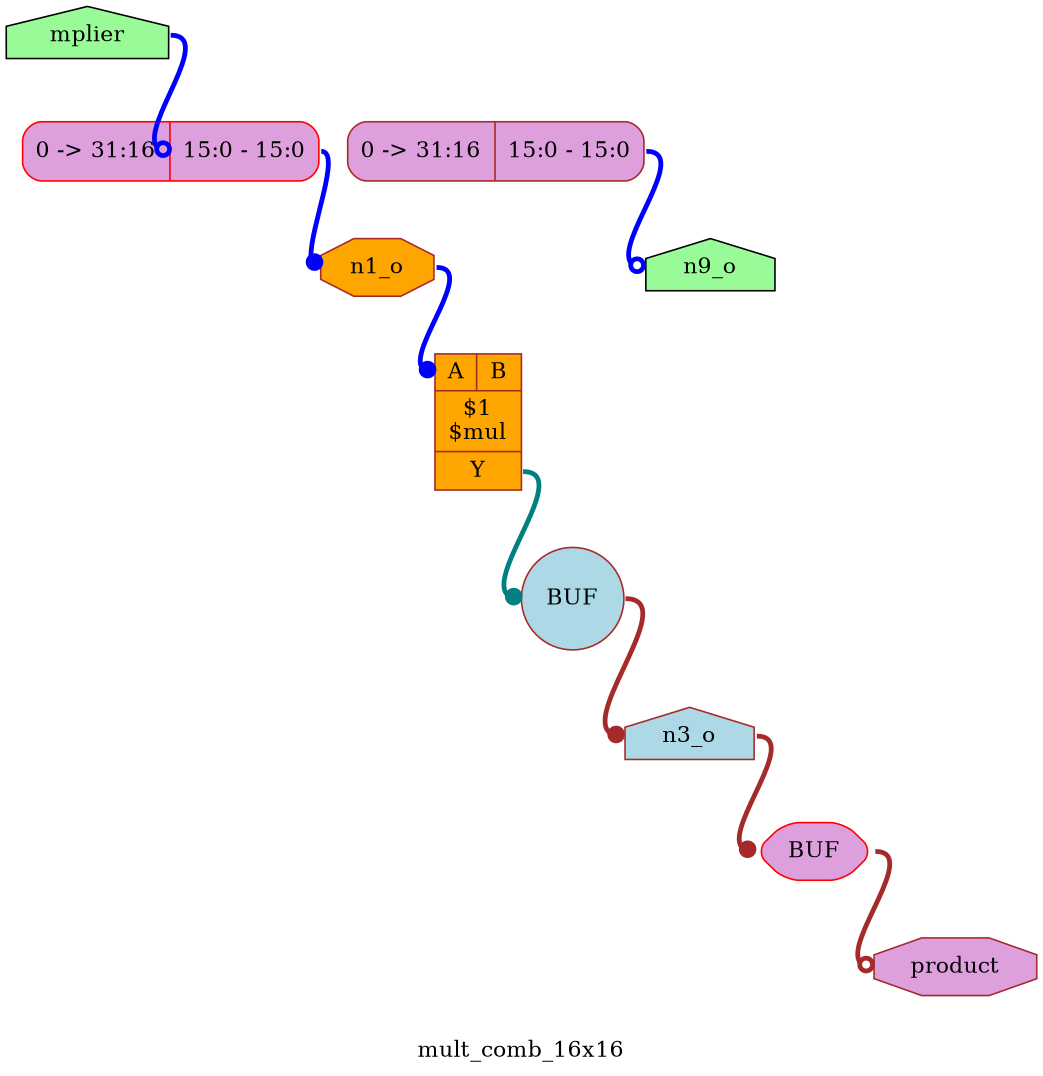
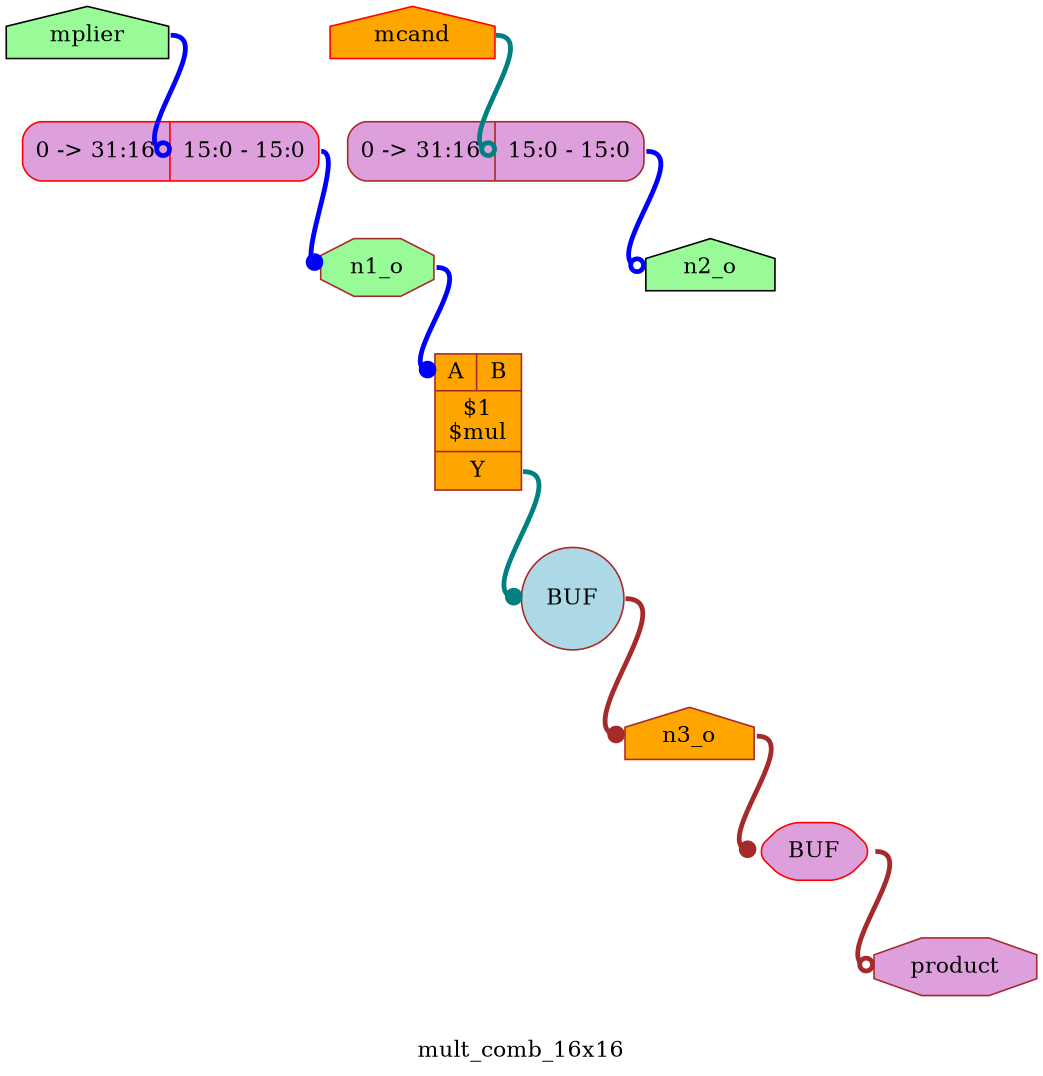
node "mcand": added
node "n1_o": fillcolor orange -> palegreen
node "n9_o": label "n9_o" -> "n2_o"
node "n3_o": fillcolor lightblue -> orange
